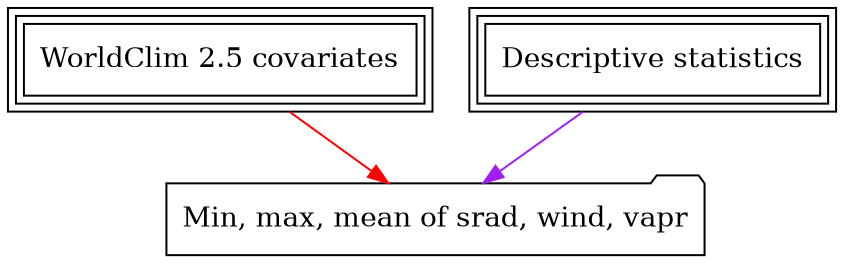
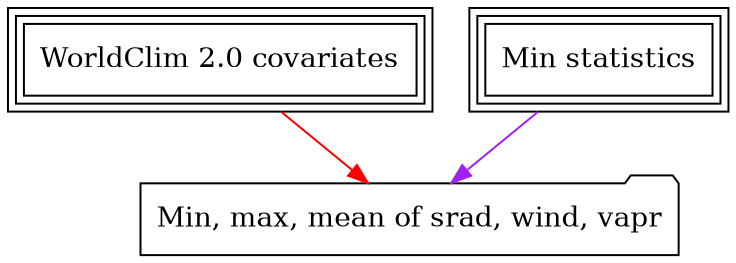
node "WorldClim 2.5 covariates": label "WorldClim 2.5 covariates" -> "WorldClim 2.0 covariates"
node "Descriptive statistics": label "Descriptive statistics" -> "Min statistics"
